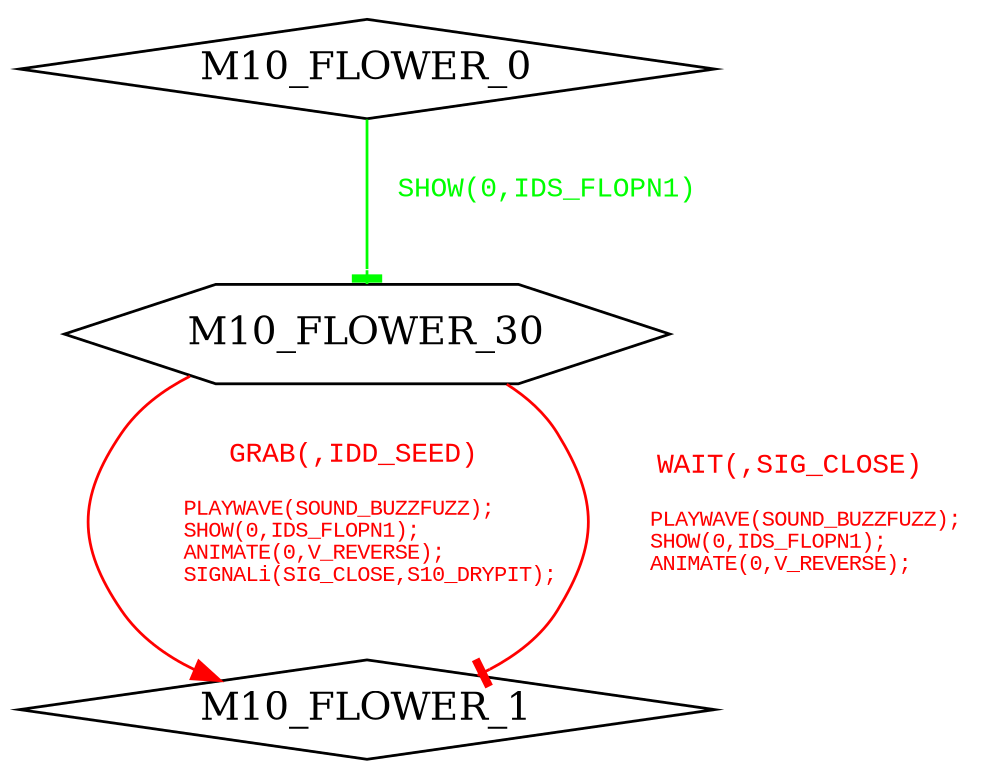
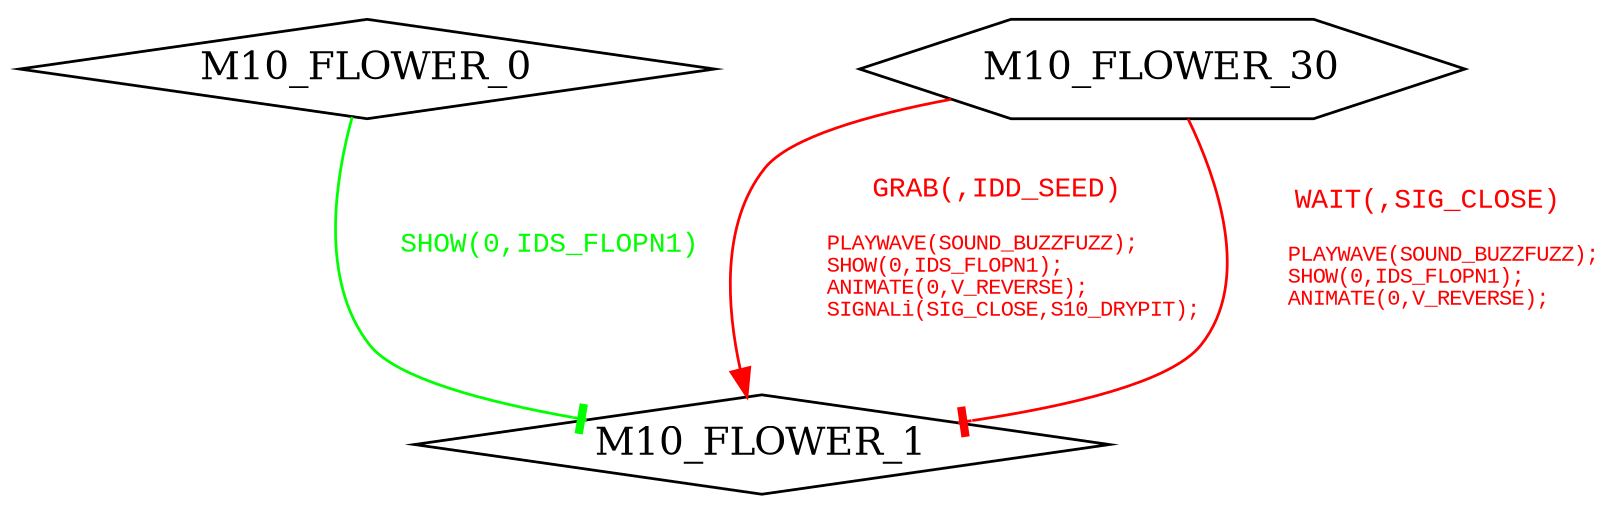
edge "M10_FLOWER_0" -> "M10_FLOWER_30": now "M10_FLOWER_0" -> "M10_FLOWER_1"
